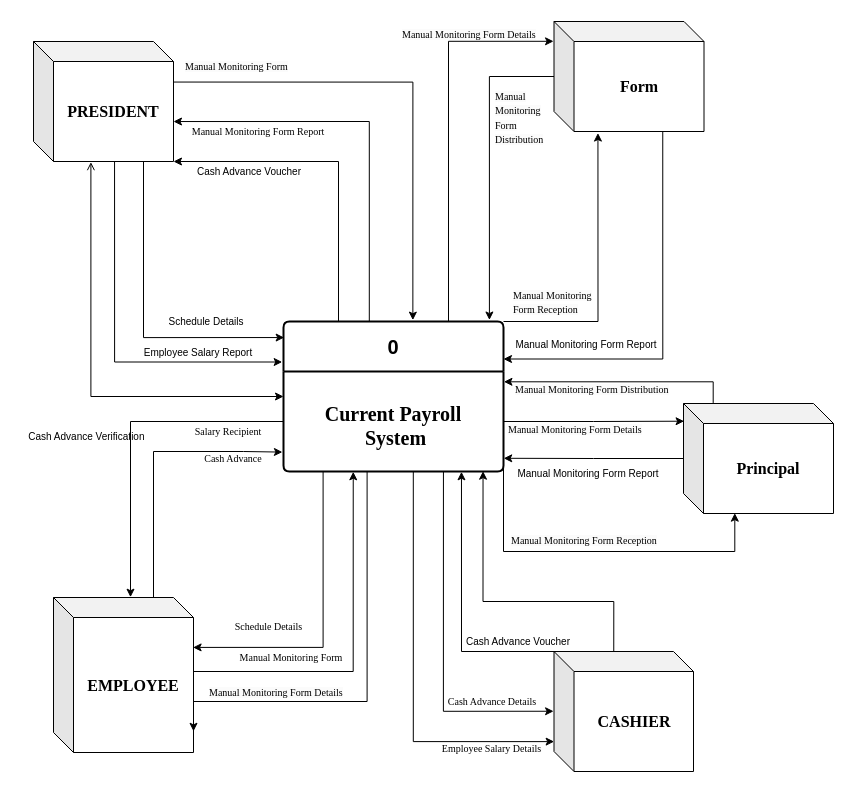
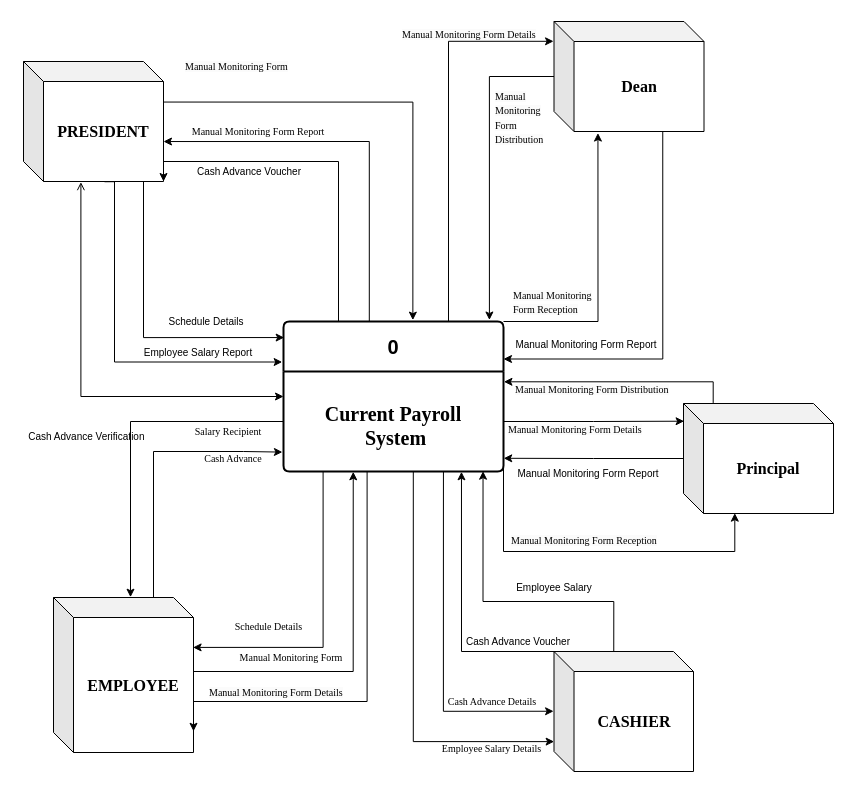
node "Form": label "Form" -> "Dean"
node "PRESIDENT": moved (104, 102) -> (94, 122)
node "Employee Salary": added
